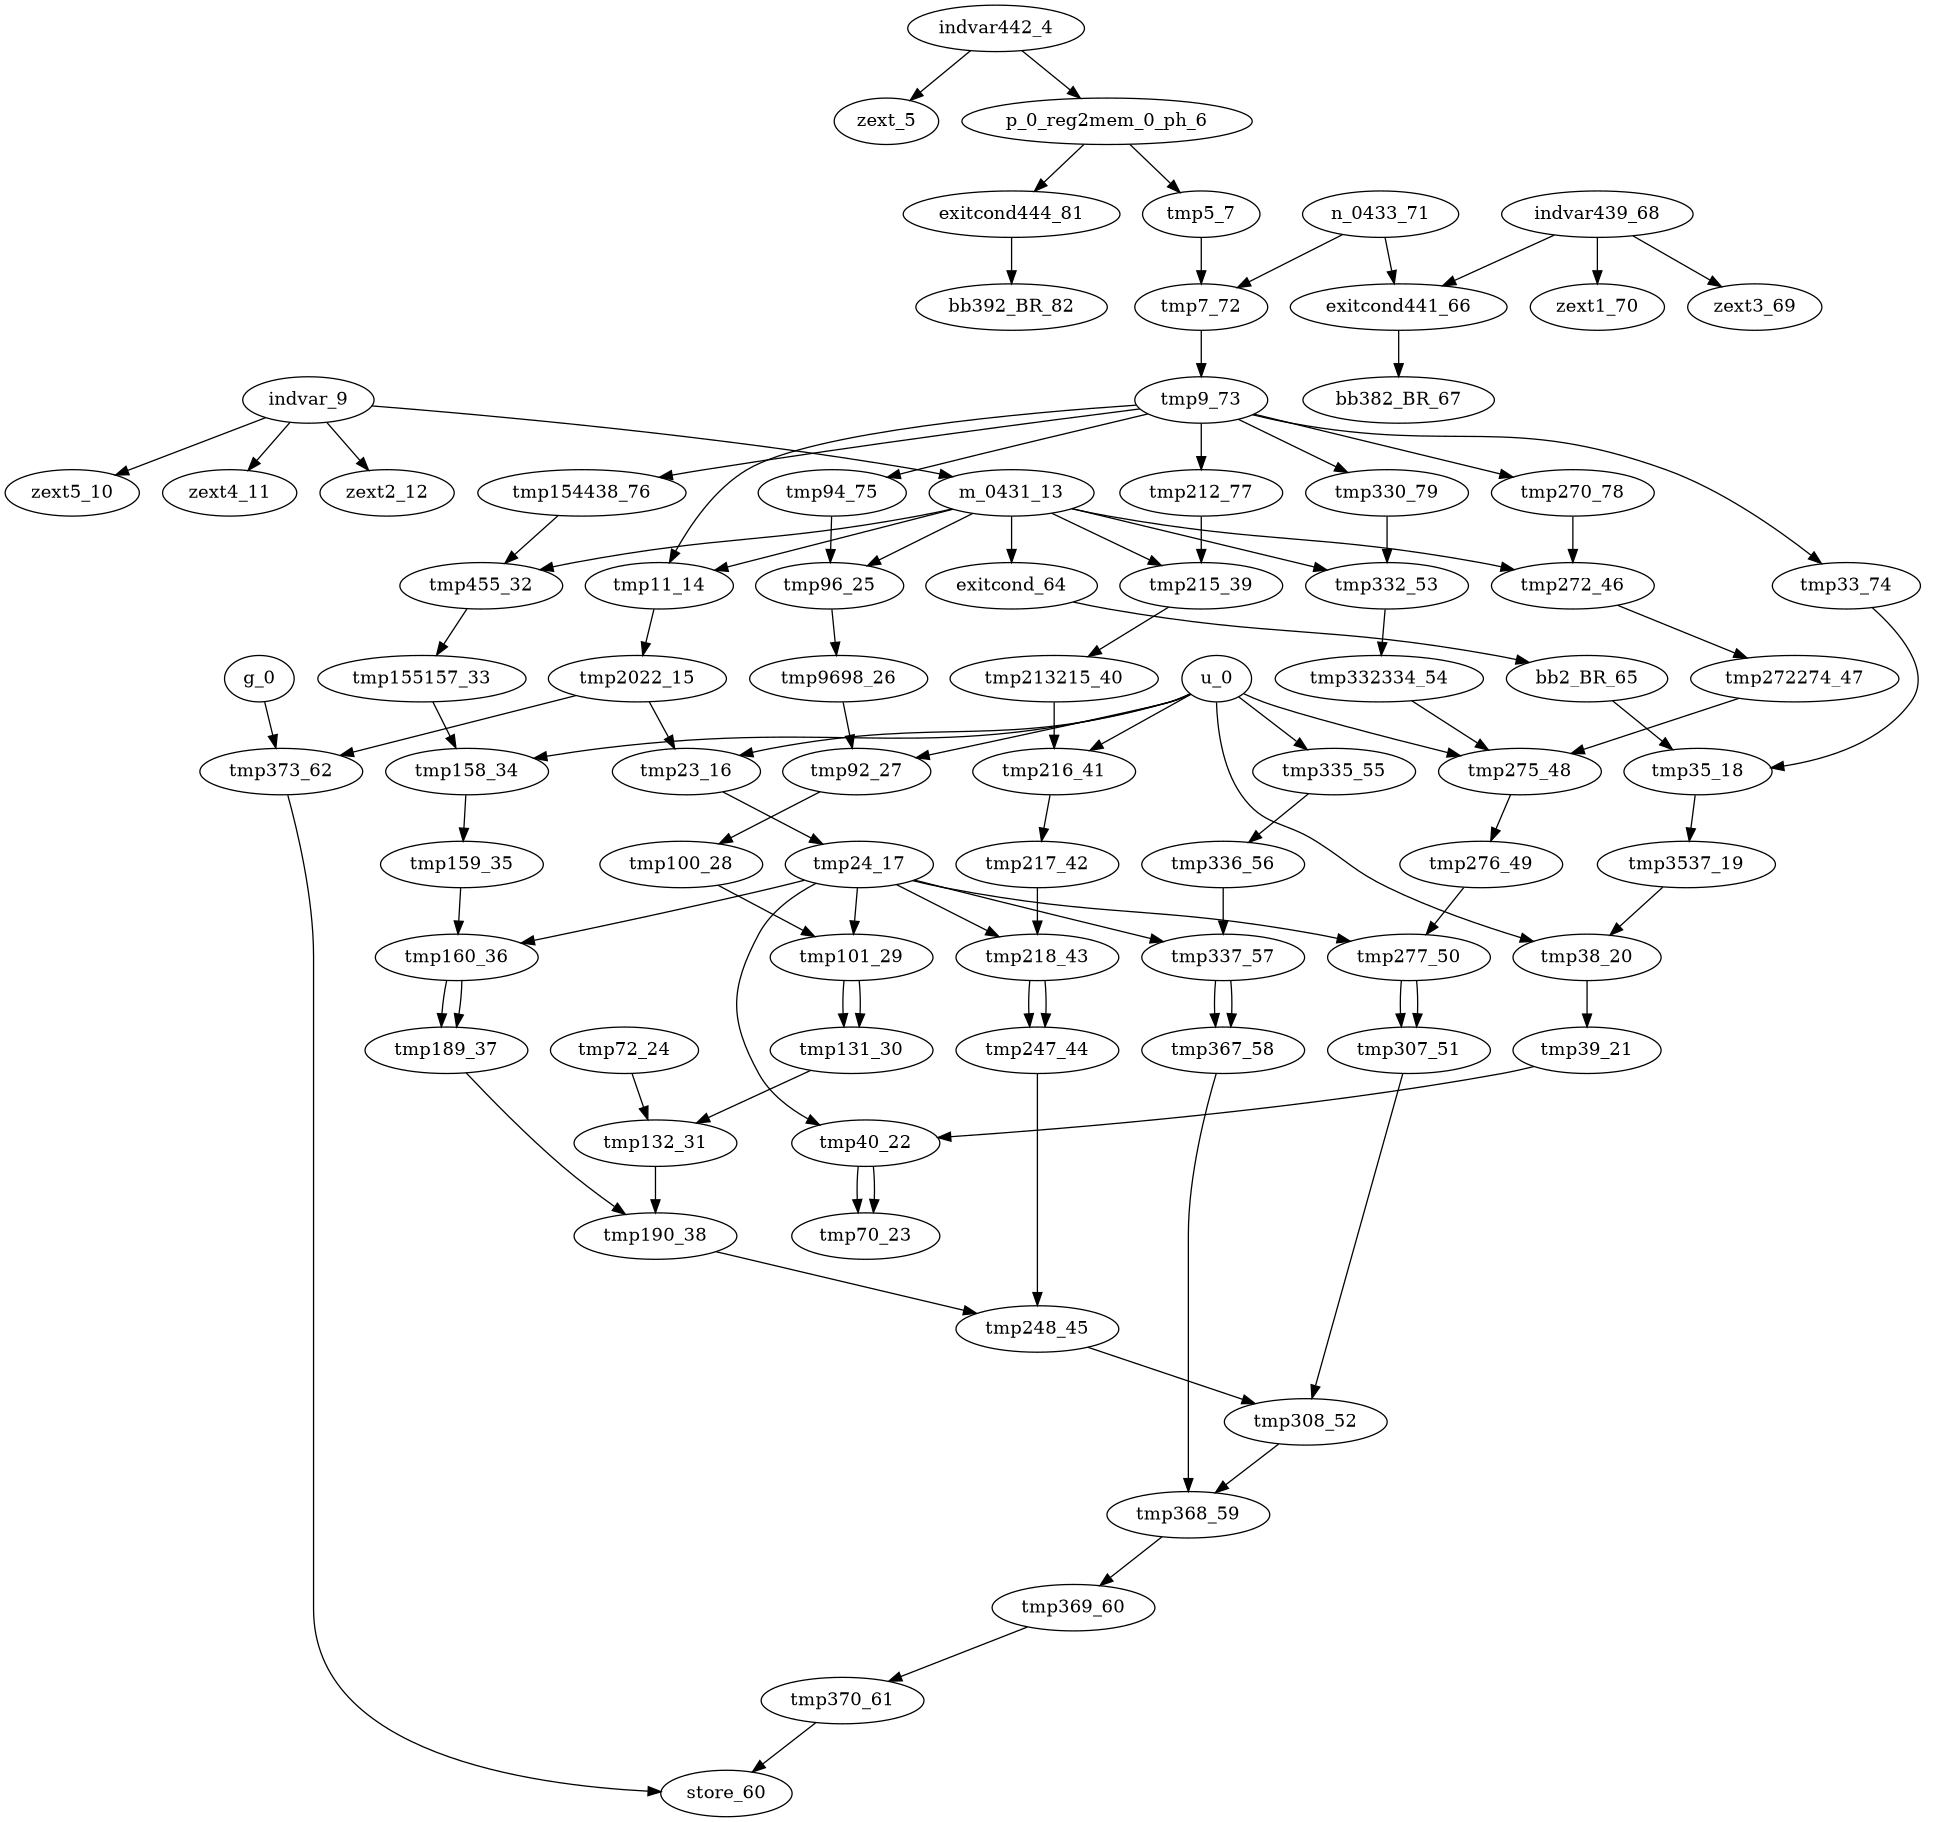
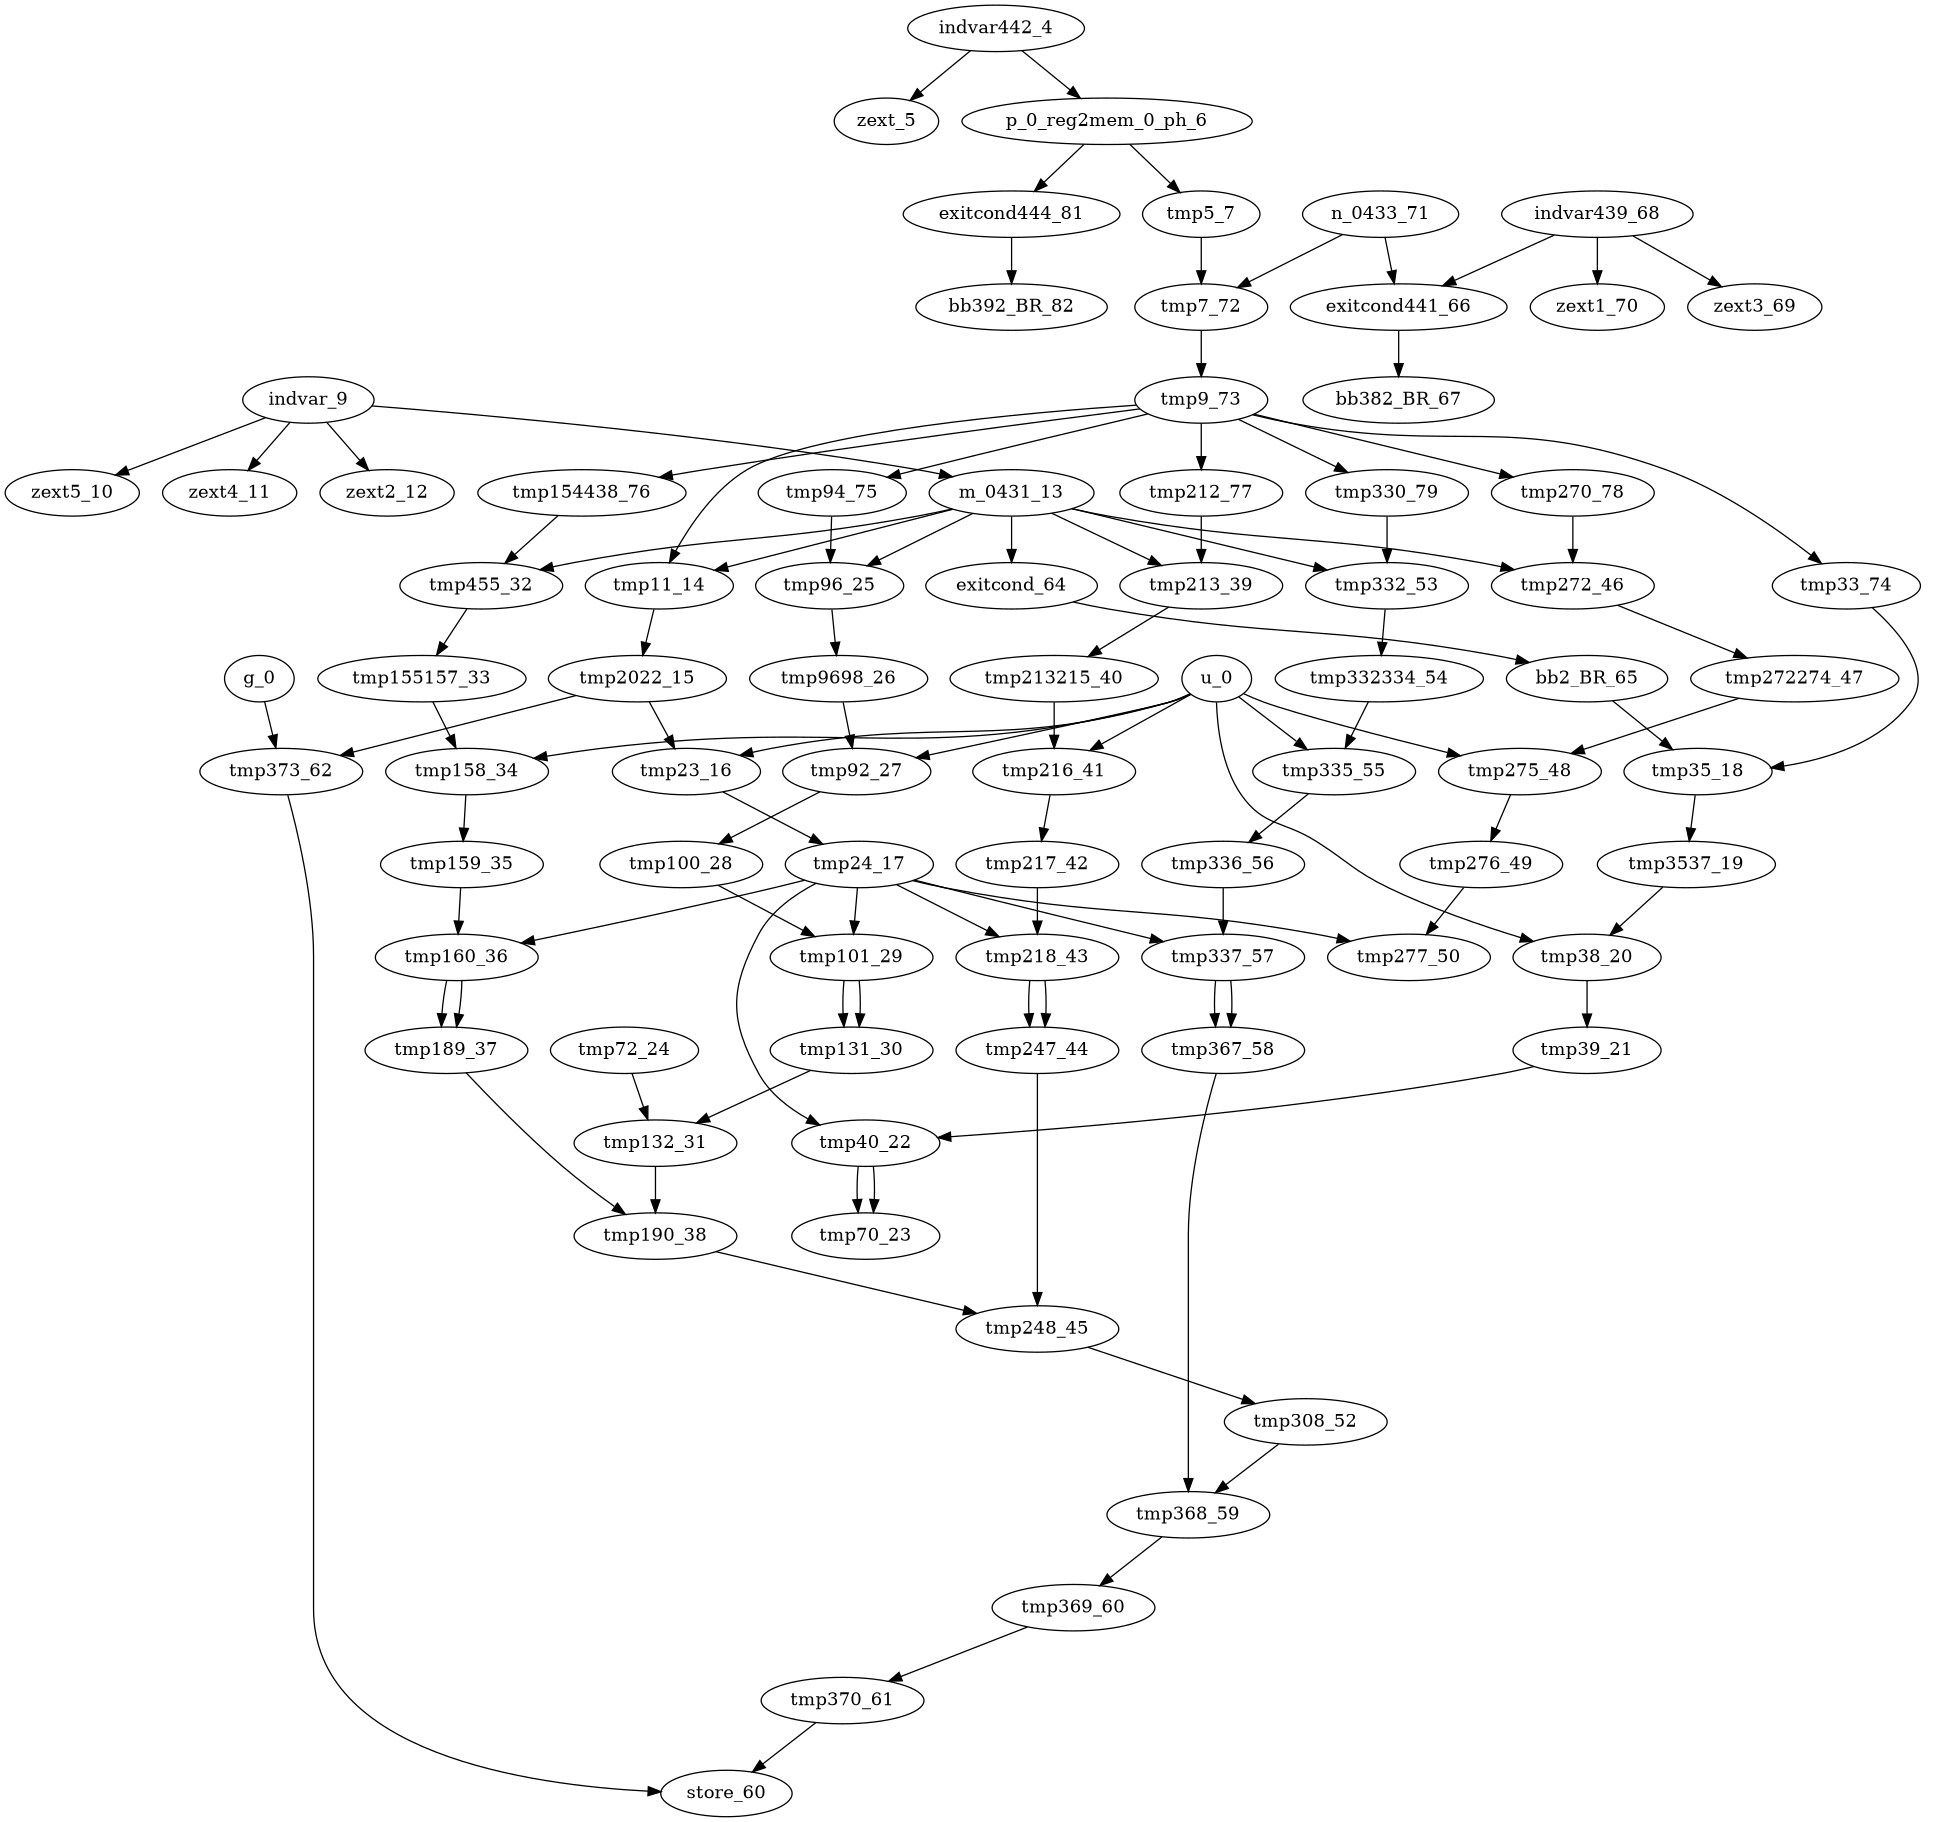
node "tmp215_39": label "tmp215_39" -> "tmp213_39"
edge "tmp332334_54" -> "tmp275_48": now "tmp332334_54" -> "tmp335_55"
node "tmp307_51": removed
